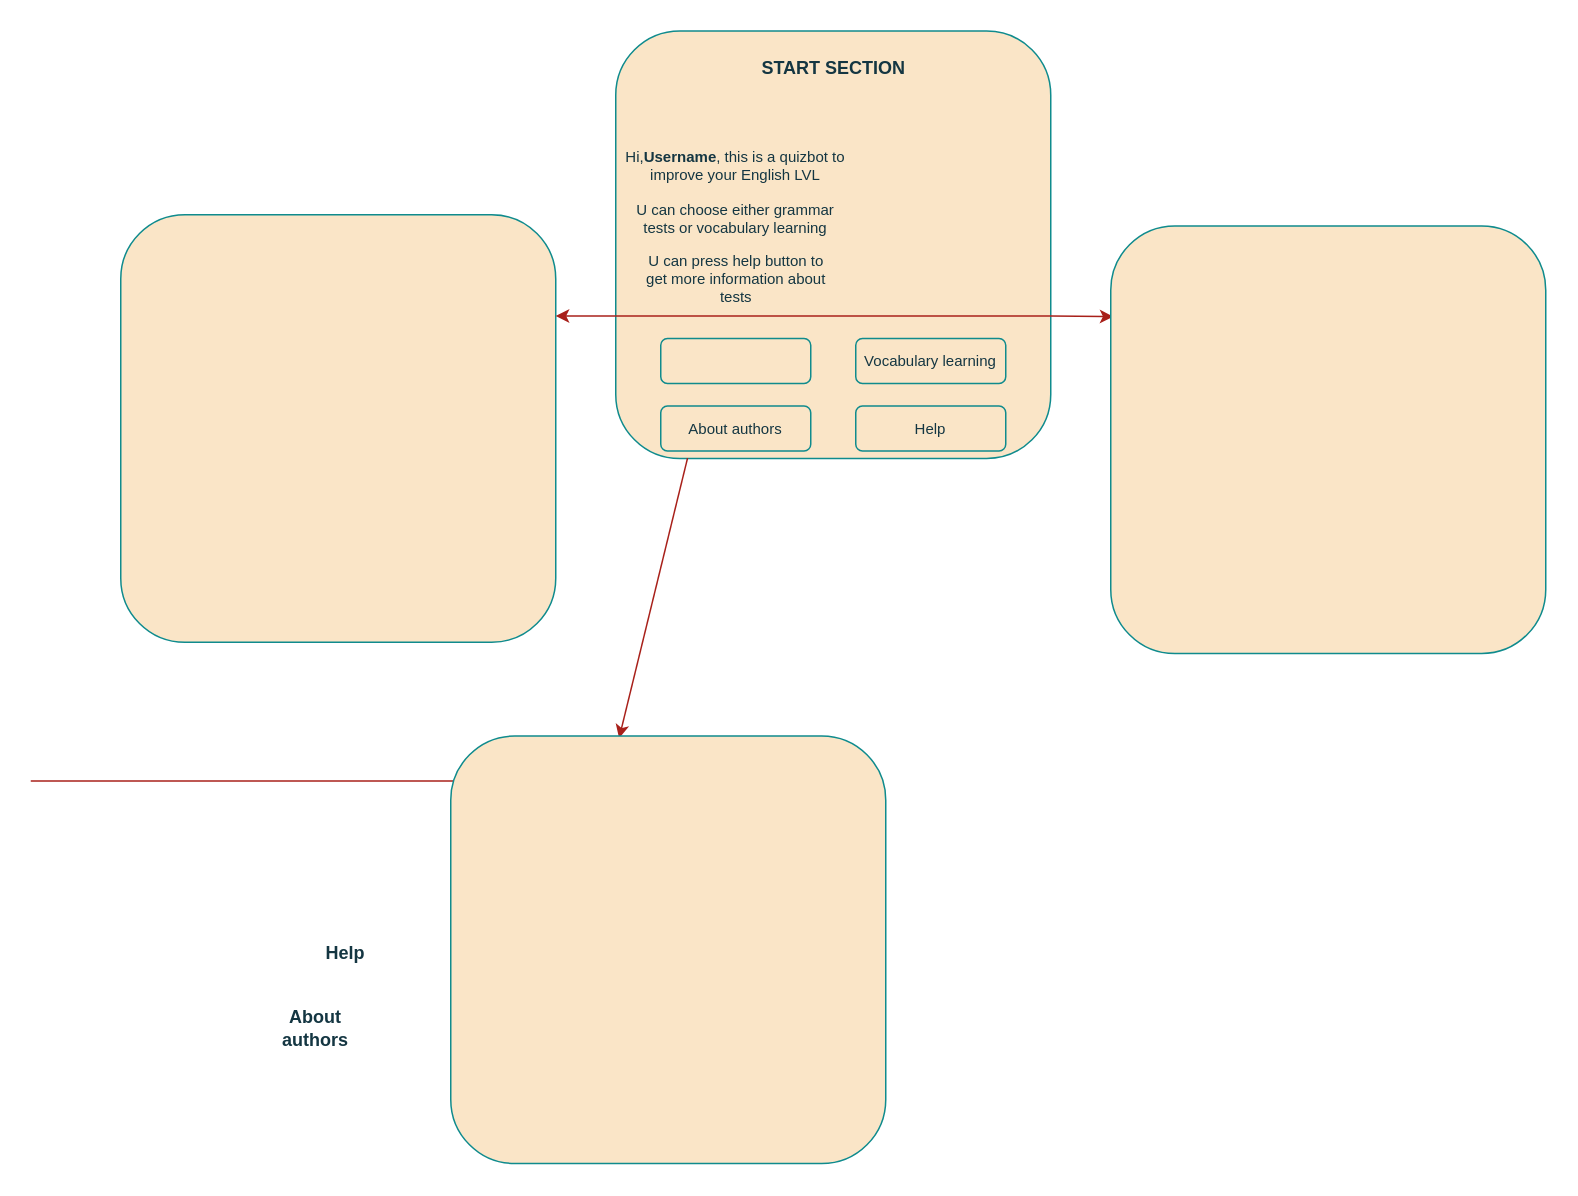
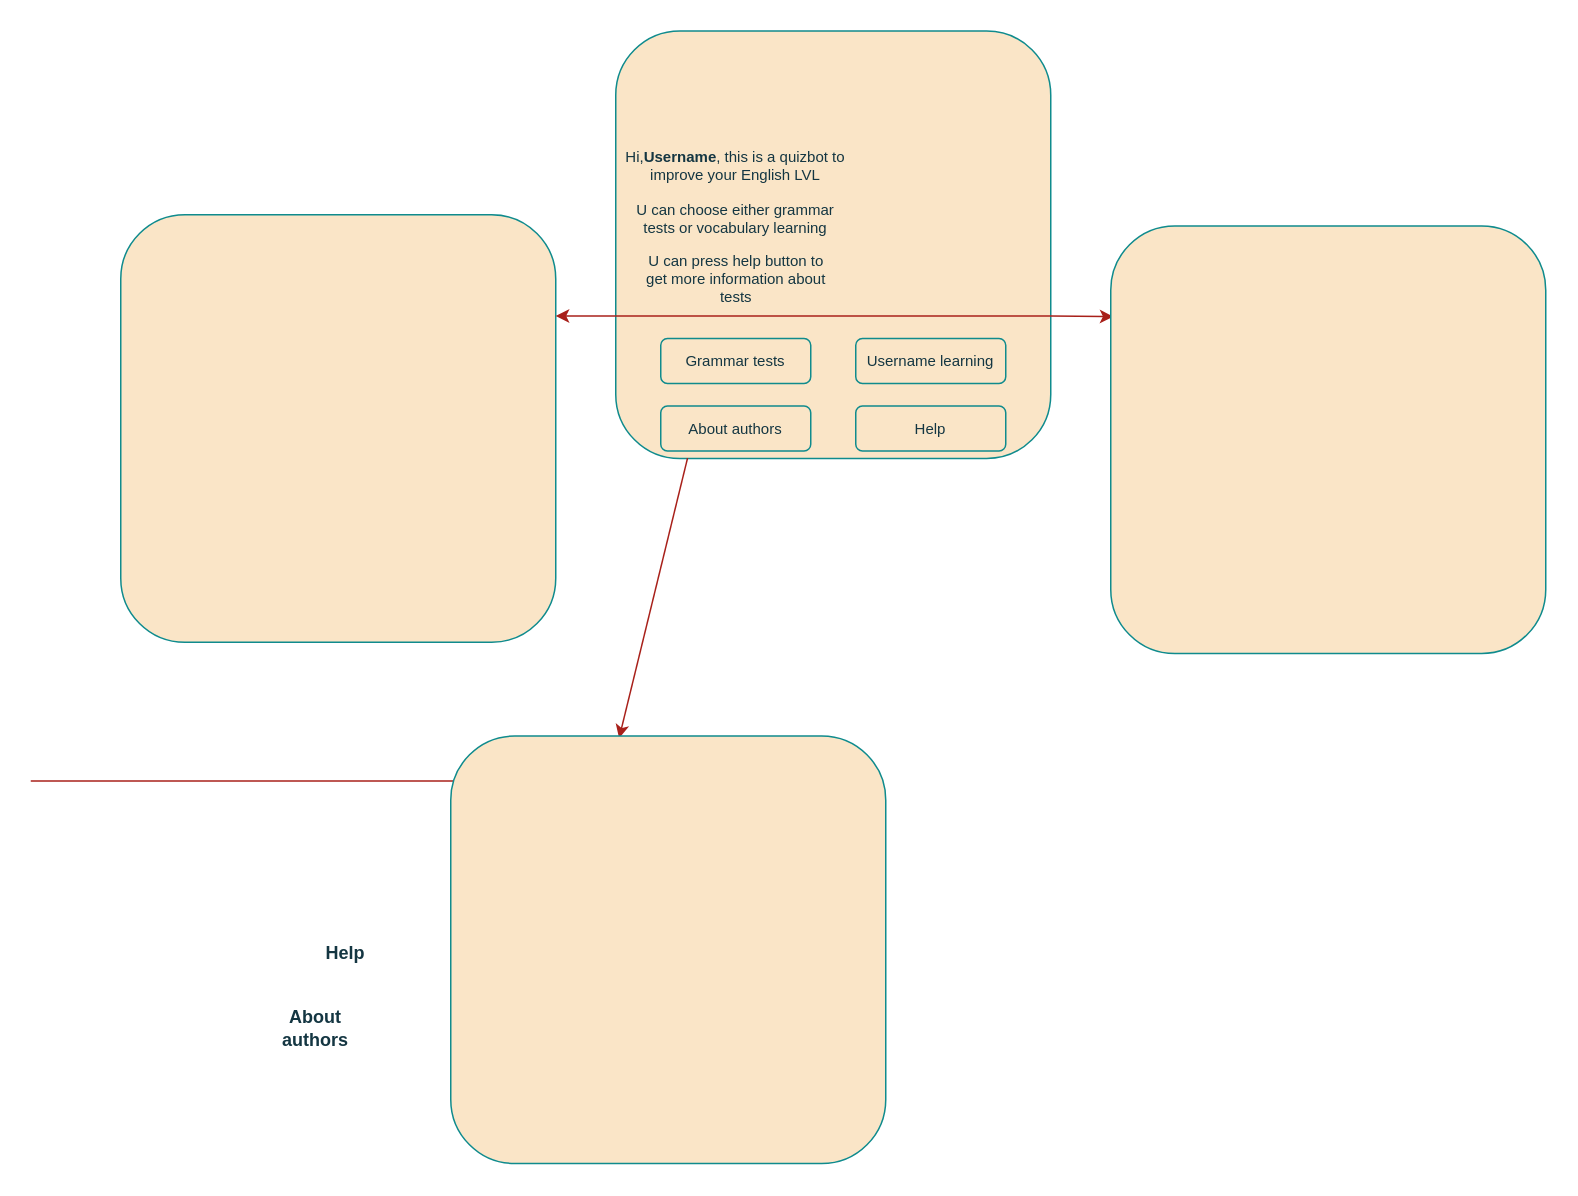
node "START SECTION": removed
node "Grammar tests": added
node "Vocabulary learning": label "Vocabulary learning" -> "Username learning"
